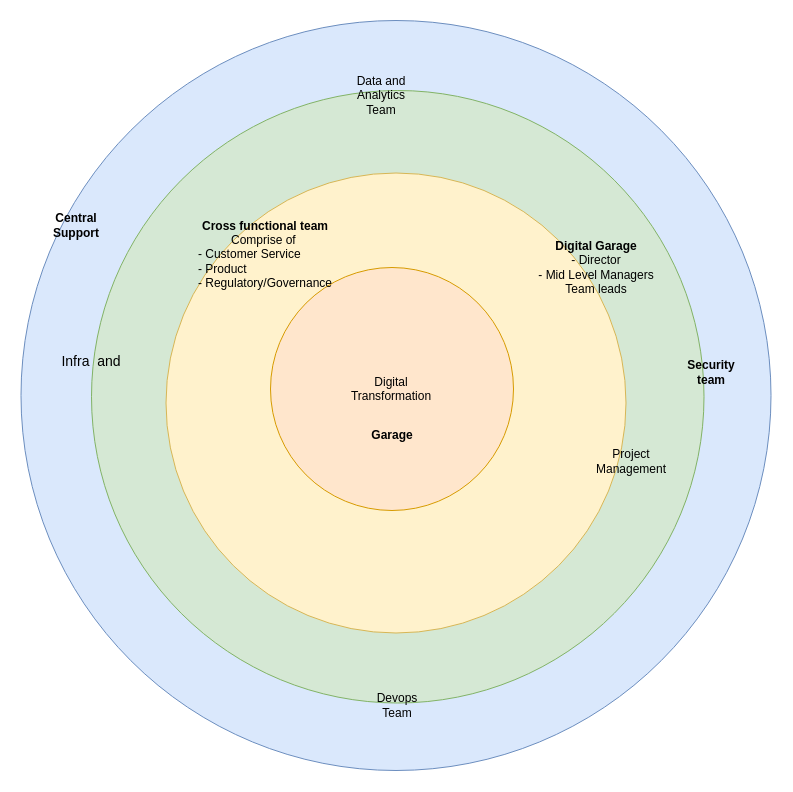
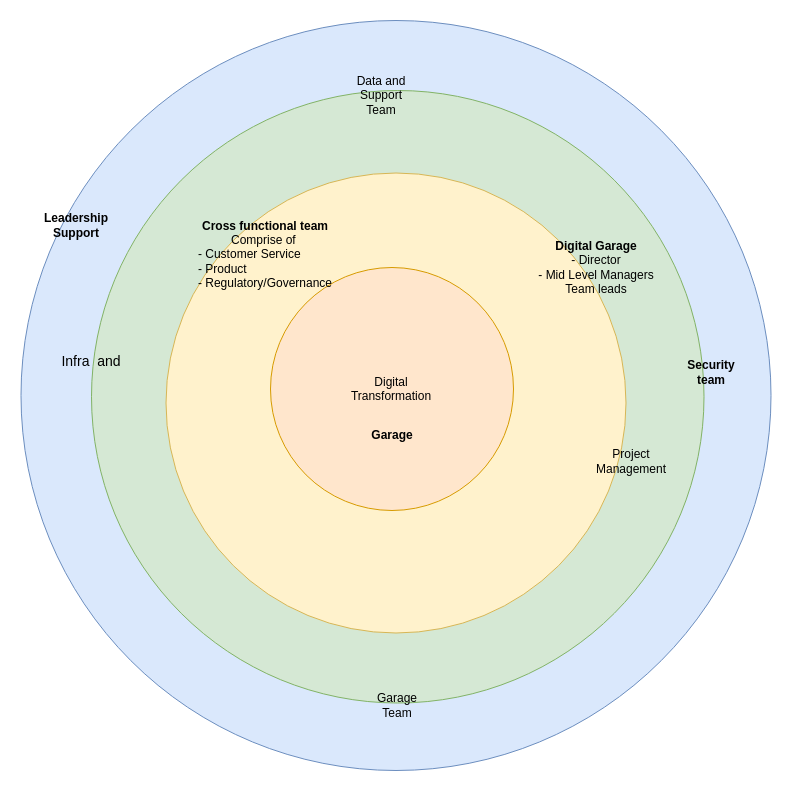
node "Data and Analytics Team": label "Data and Analytics Team" -> "Data and Support Team"
node "Central Support": label "Central Support" -> "Leadership Support"
node "Devops Team": label "Devops Team" -> "Garage Team"
